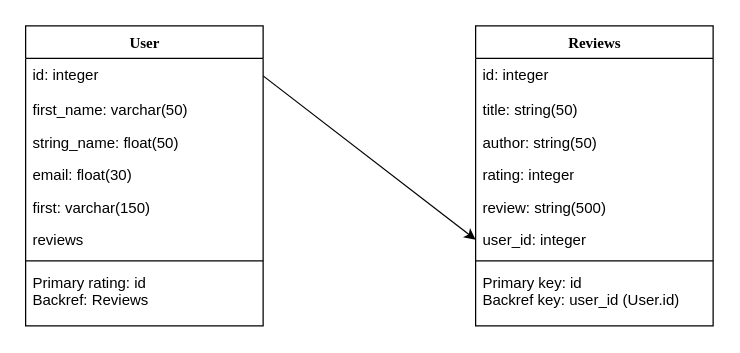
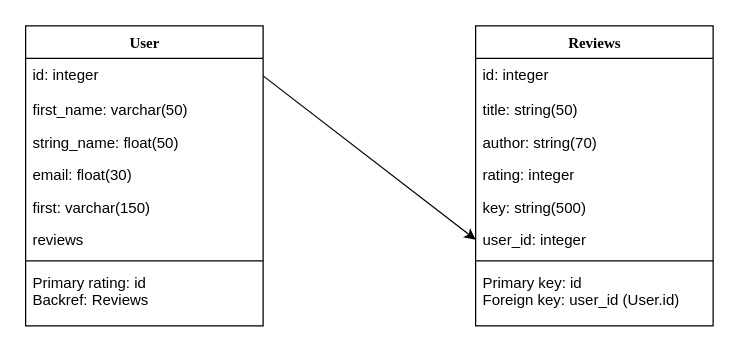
node "author: string(50)": label "author: string(50)" -> "author: string(70)"
node "review: string(500)": label "review: string(500)" -> "key: string(500)"
node "Primary key: id Backref key: user_id (User.id)": label "Primary key: id Backref key: user_id (User.id)" -> "Primary key: id Foreign key: user_id (User.id)"
